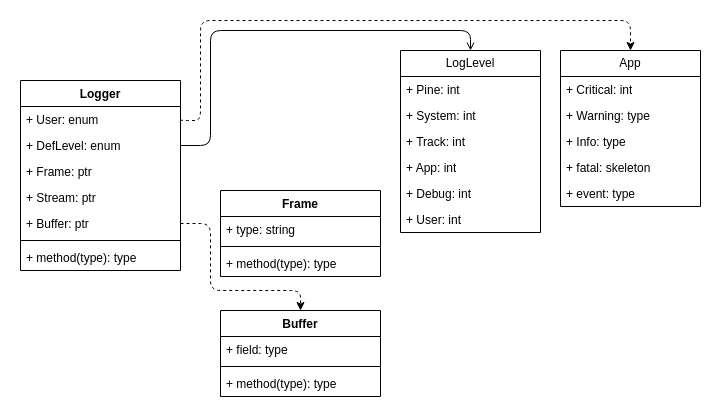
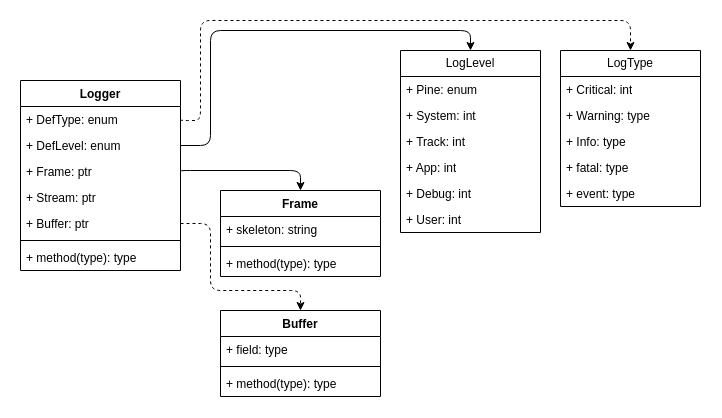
edge "+ DefLevel: enum" -> "LogLevel": arrowhead open -> classic
node "App": label "App" -> "LogType"
node "+ Pine: int": label "+ Pine: int" -> "+ Pine: enum"
node "+ User: enum": label "+ User: enum" -> "+ DefType: enum"
node "+ fatal: skeleton": label "+ fatal: skeleton" -> "+ fatal: type"
edge "+ Frame: ptr" -> "Frame": added
node "+ type: string": label "+ type: string" -> "+ skeleton: string"
